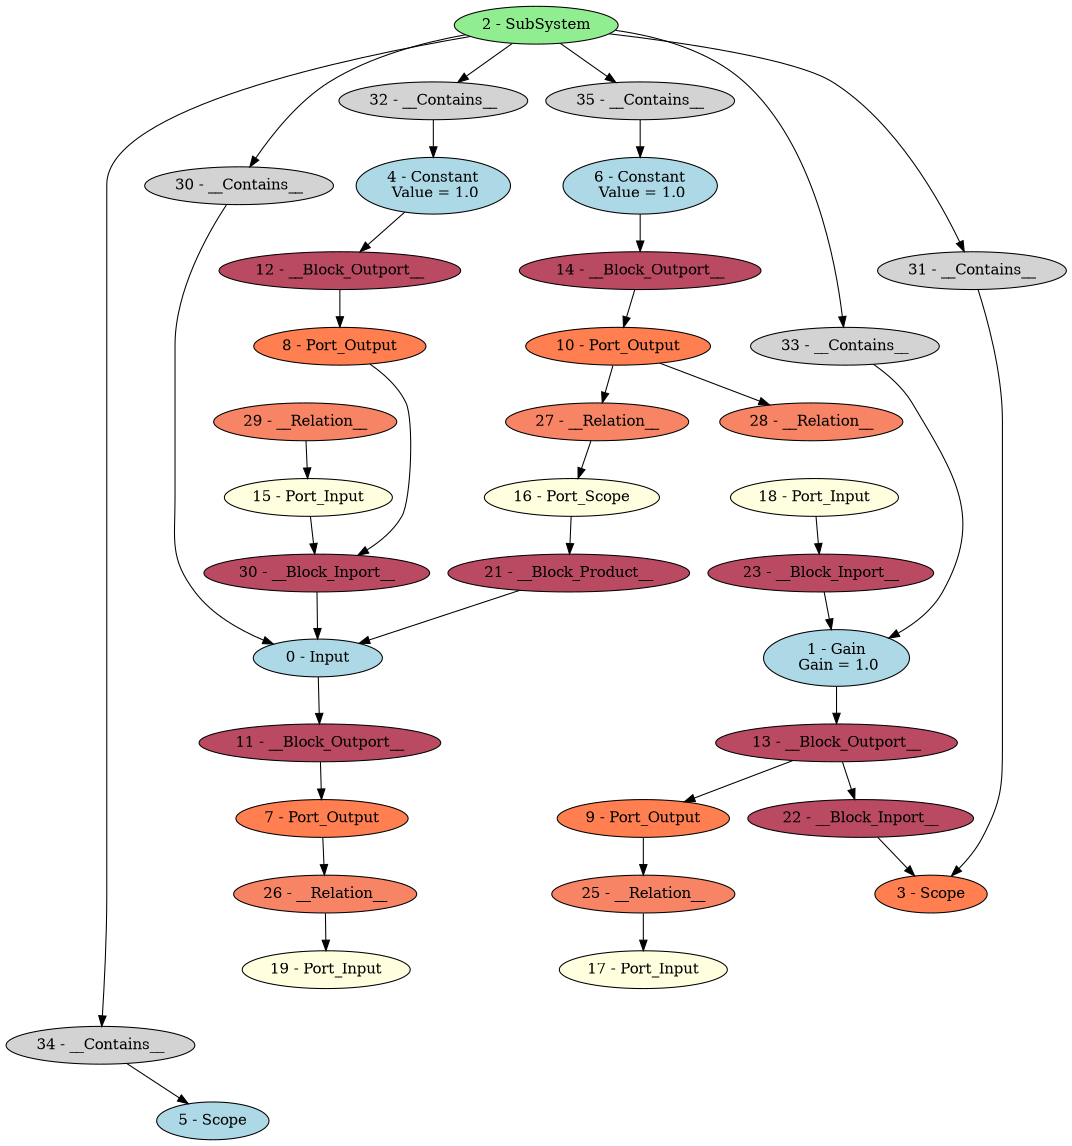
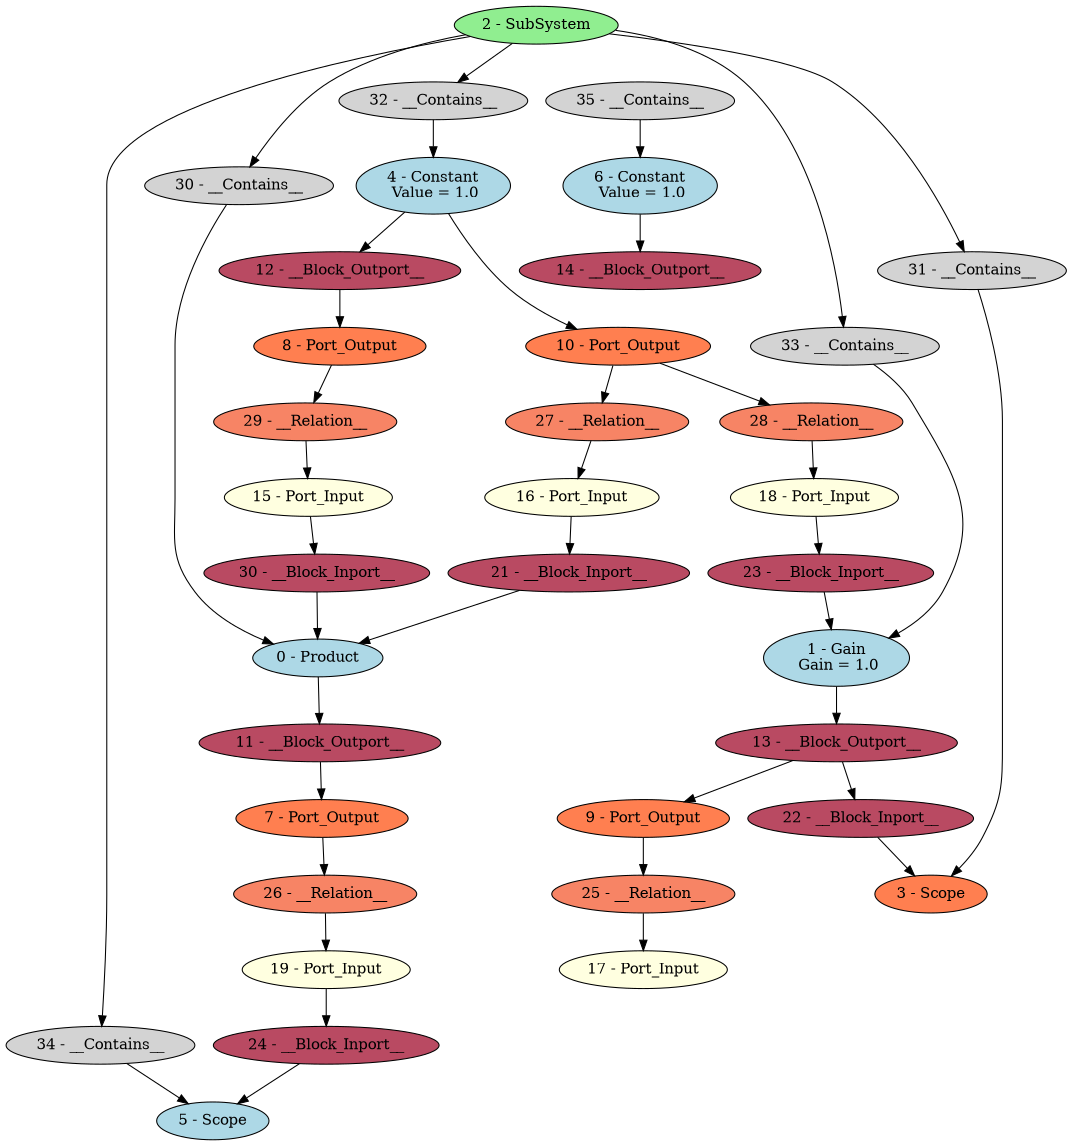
edge "2 - SubSystem" -> "35 - __Contains__": removed
edge "14 - __Block_Outport__" -> "10 - Port_Output": now "4 - Constant Value = 1.0" -> "10 - Port_Output"
edge "28 - __Relation__" -> "18 - Port_Input": added
edge "8 - Port_Output" -> "30 - __Block_Inport__": now "8 - Port_Output" -> "29 - __Relation__"
node "16 - Port_Scope": label "16 - Port_Scope" -> "16 - Port_Input"
node "21 - __Block_Product__": label "21 - __Block_Product__" -> "21 - __Block_Inport__"
node "0 - Input": label "0 - Input" -> "0 - Product"
node "24 - __Block_Inport__": added
